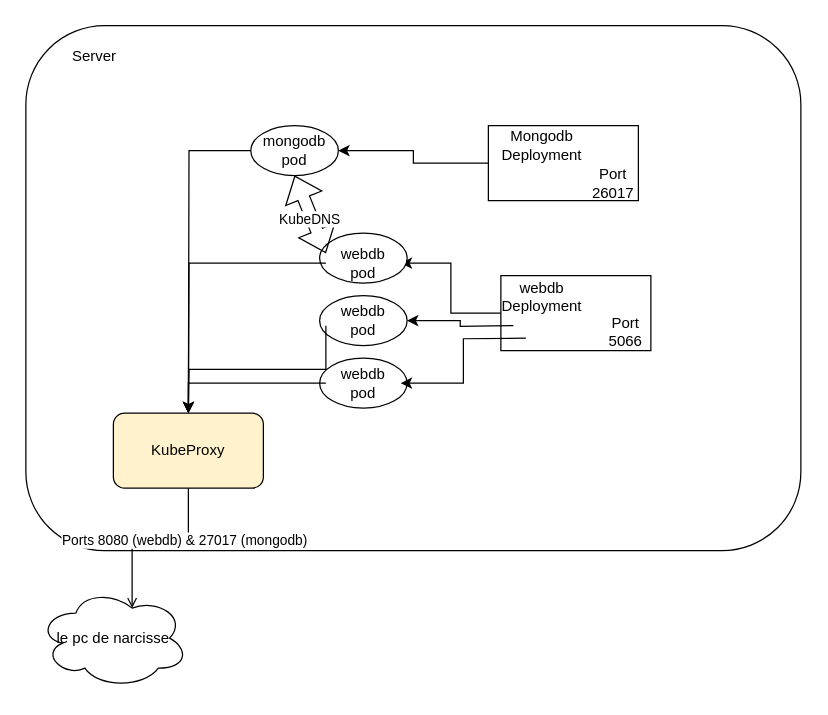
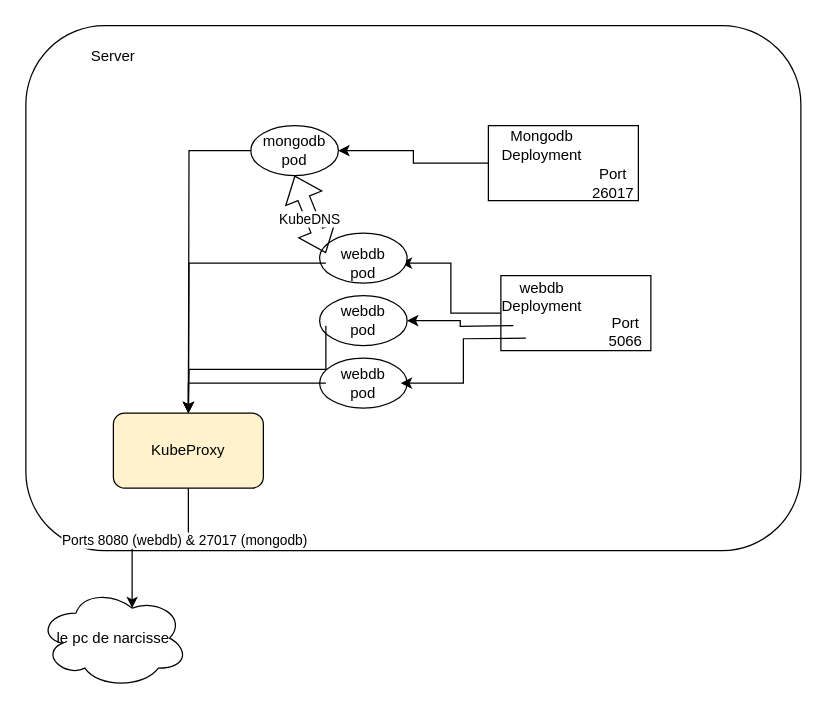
node "Server": moved (94, 57) -> (113, 57)
edge "KubeProxy" -> "le pc de narcisse": arrowhead open -> classic
